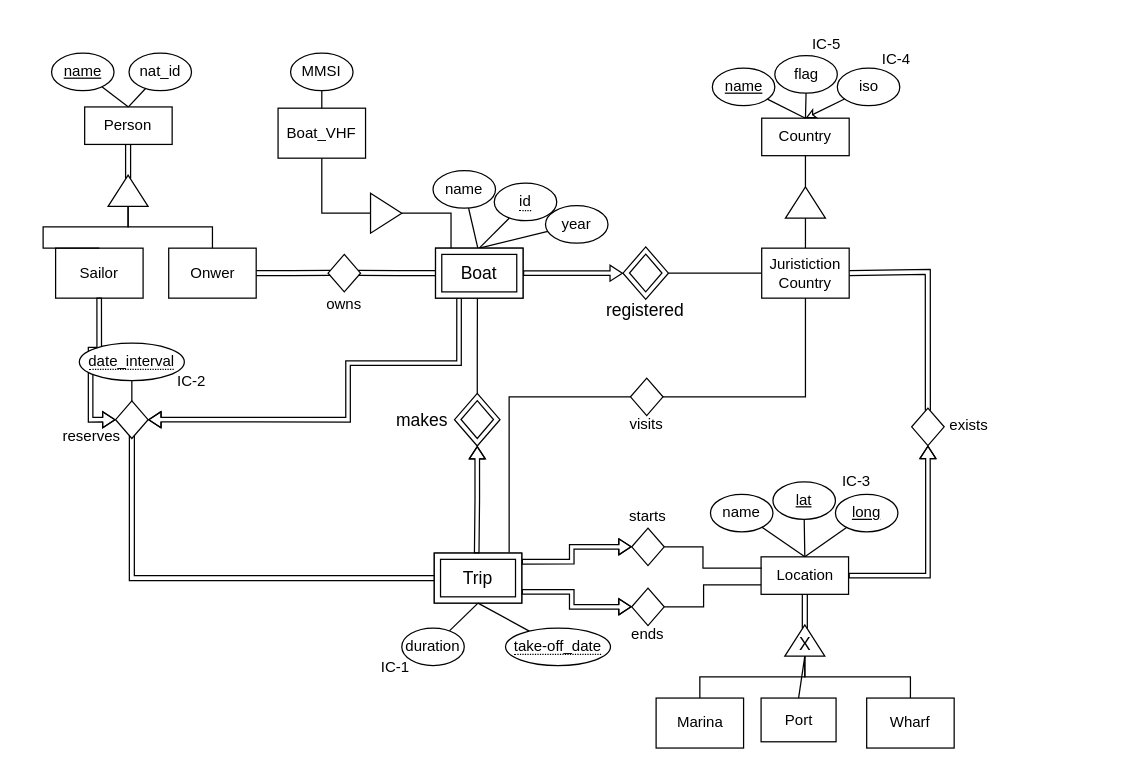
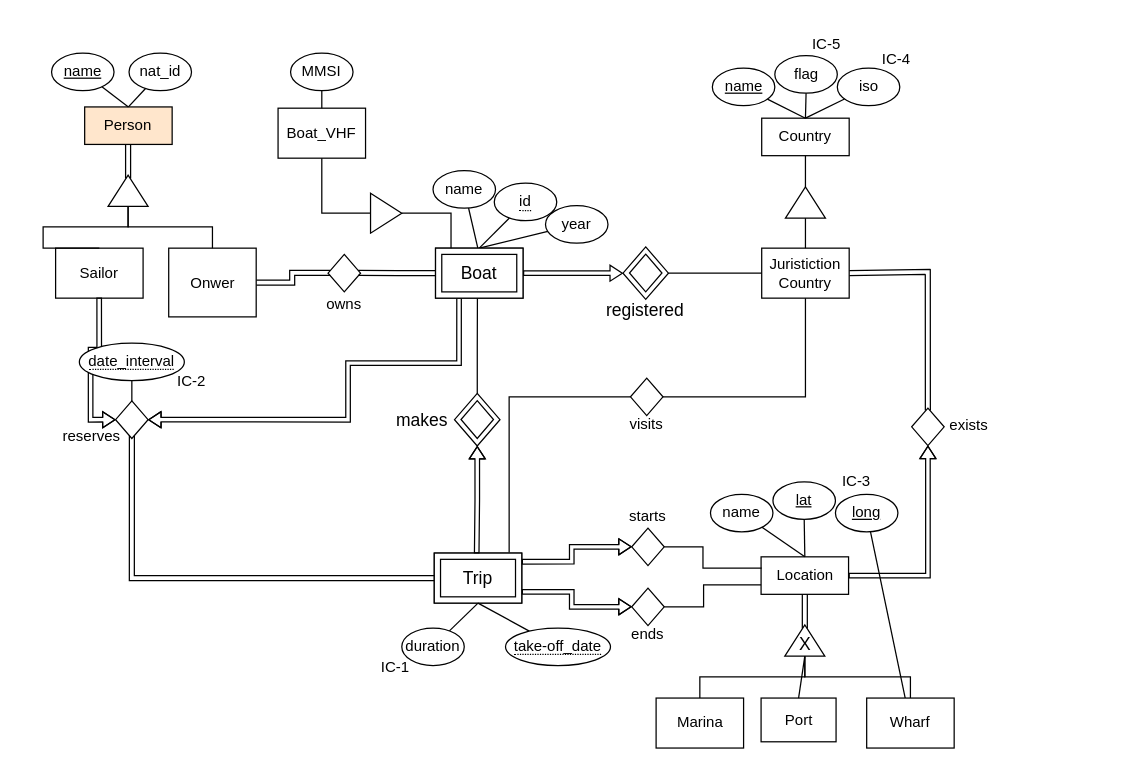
edge "iso" -> "Country": arrowhead classic -> none
node "Person": fillcolor #ffffff -> #ffe6cc
node "Onwer": size 88x50 -> 88x69
edge "long" -- "Location": now "long" -- "Wharf"
